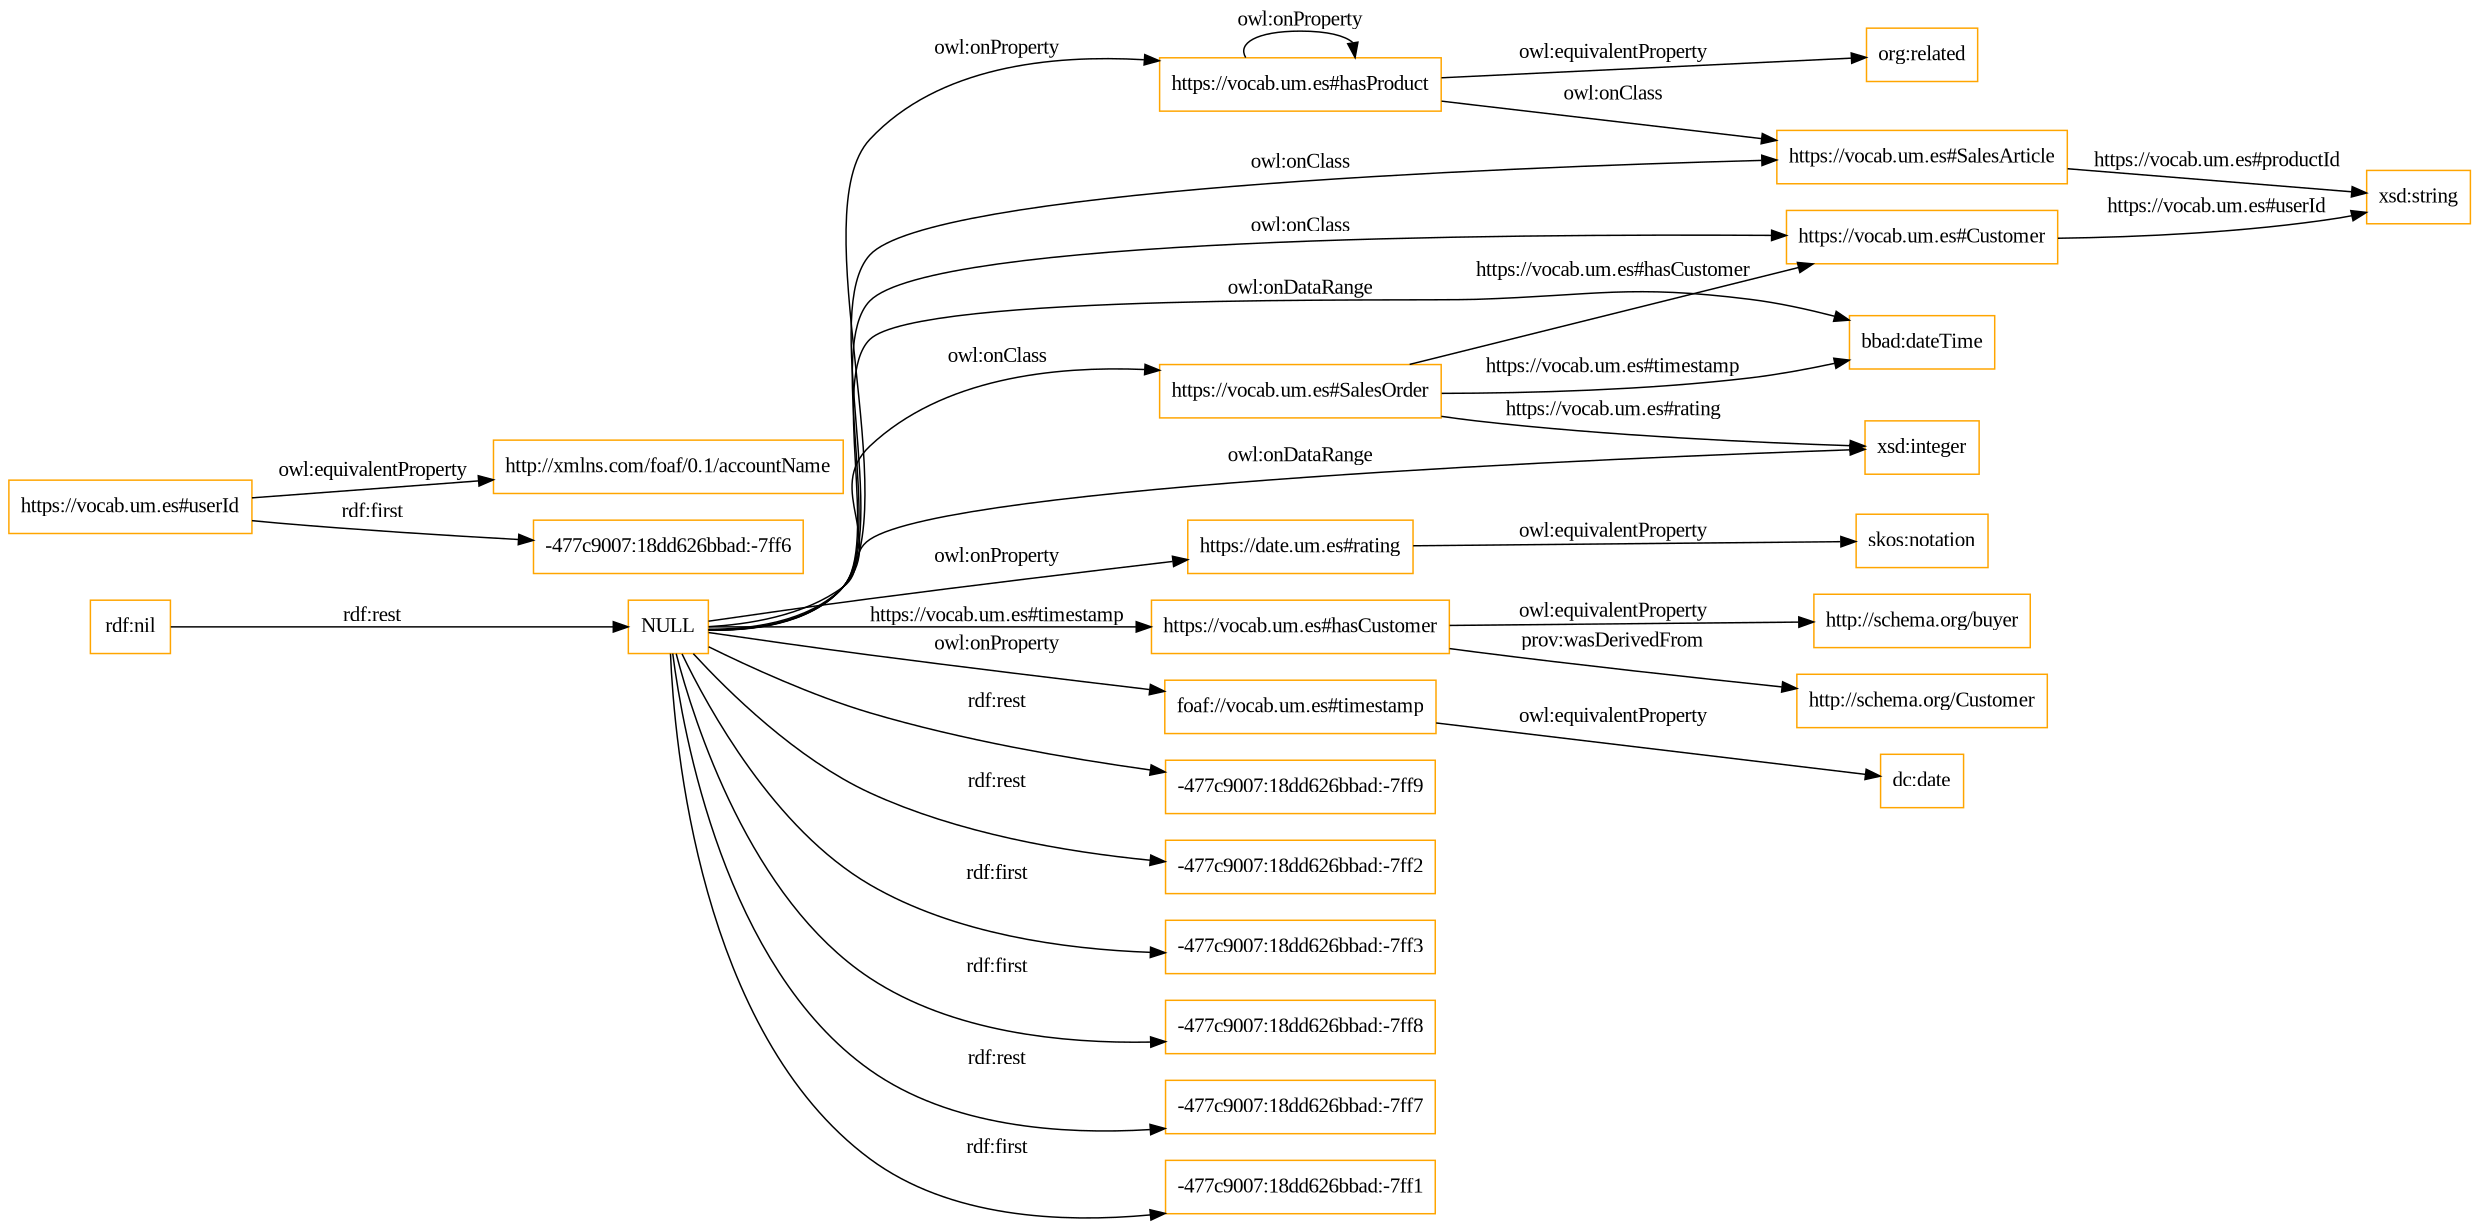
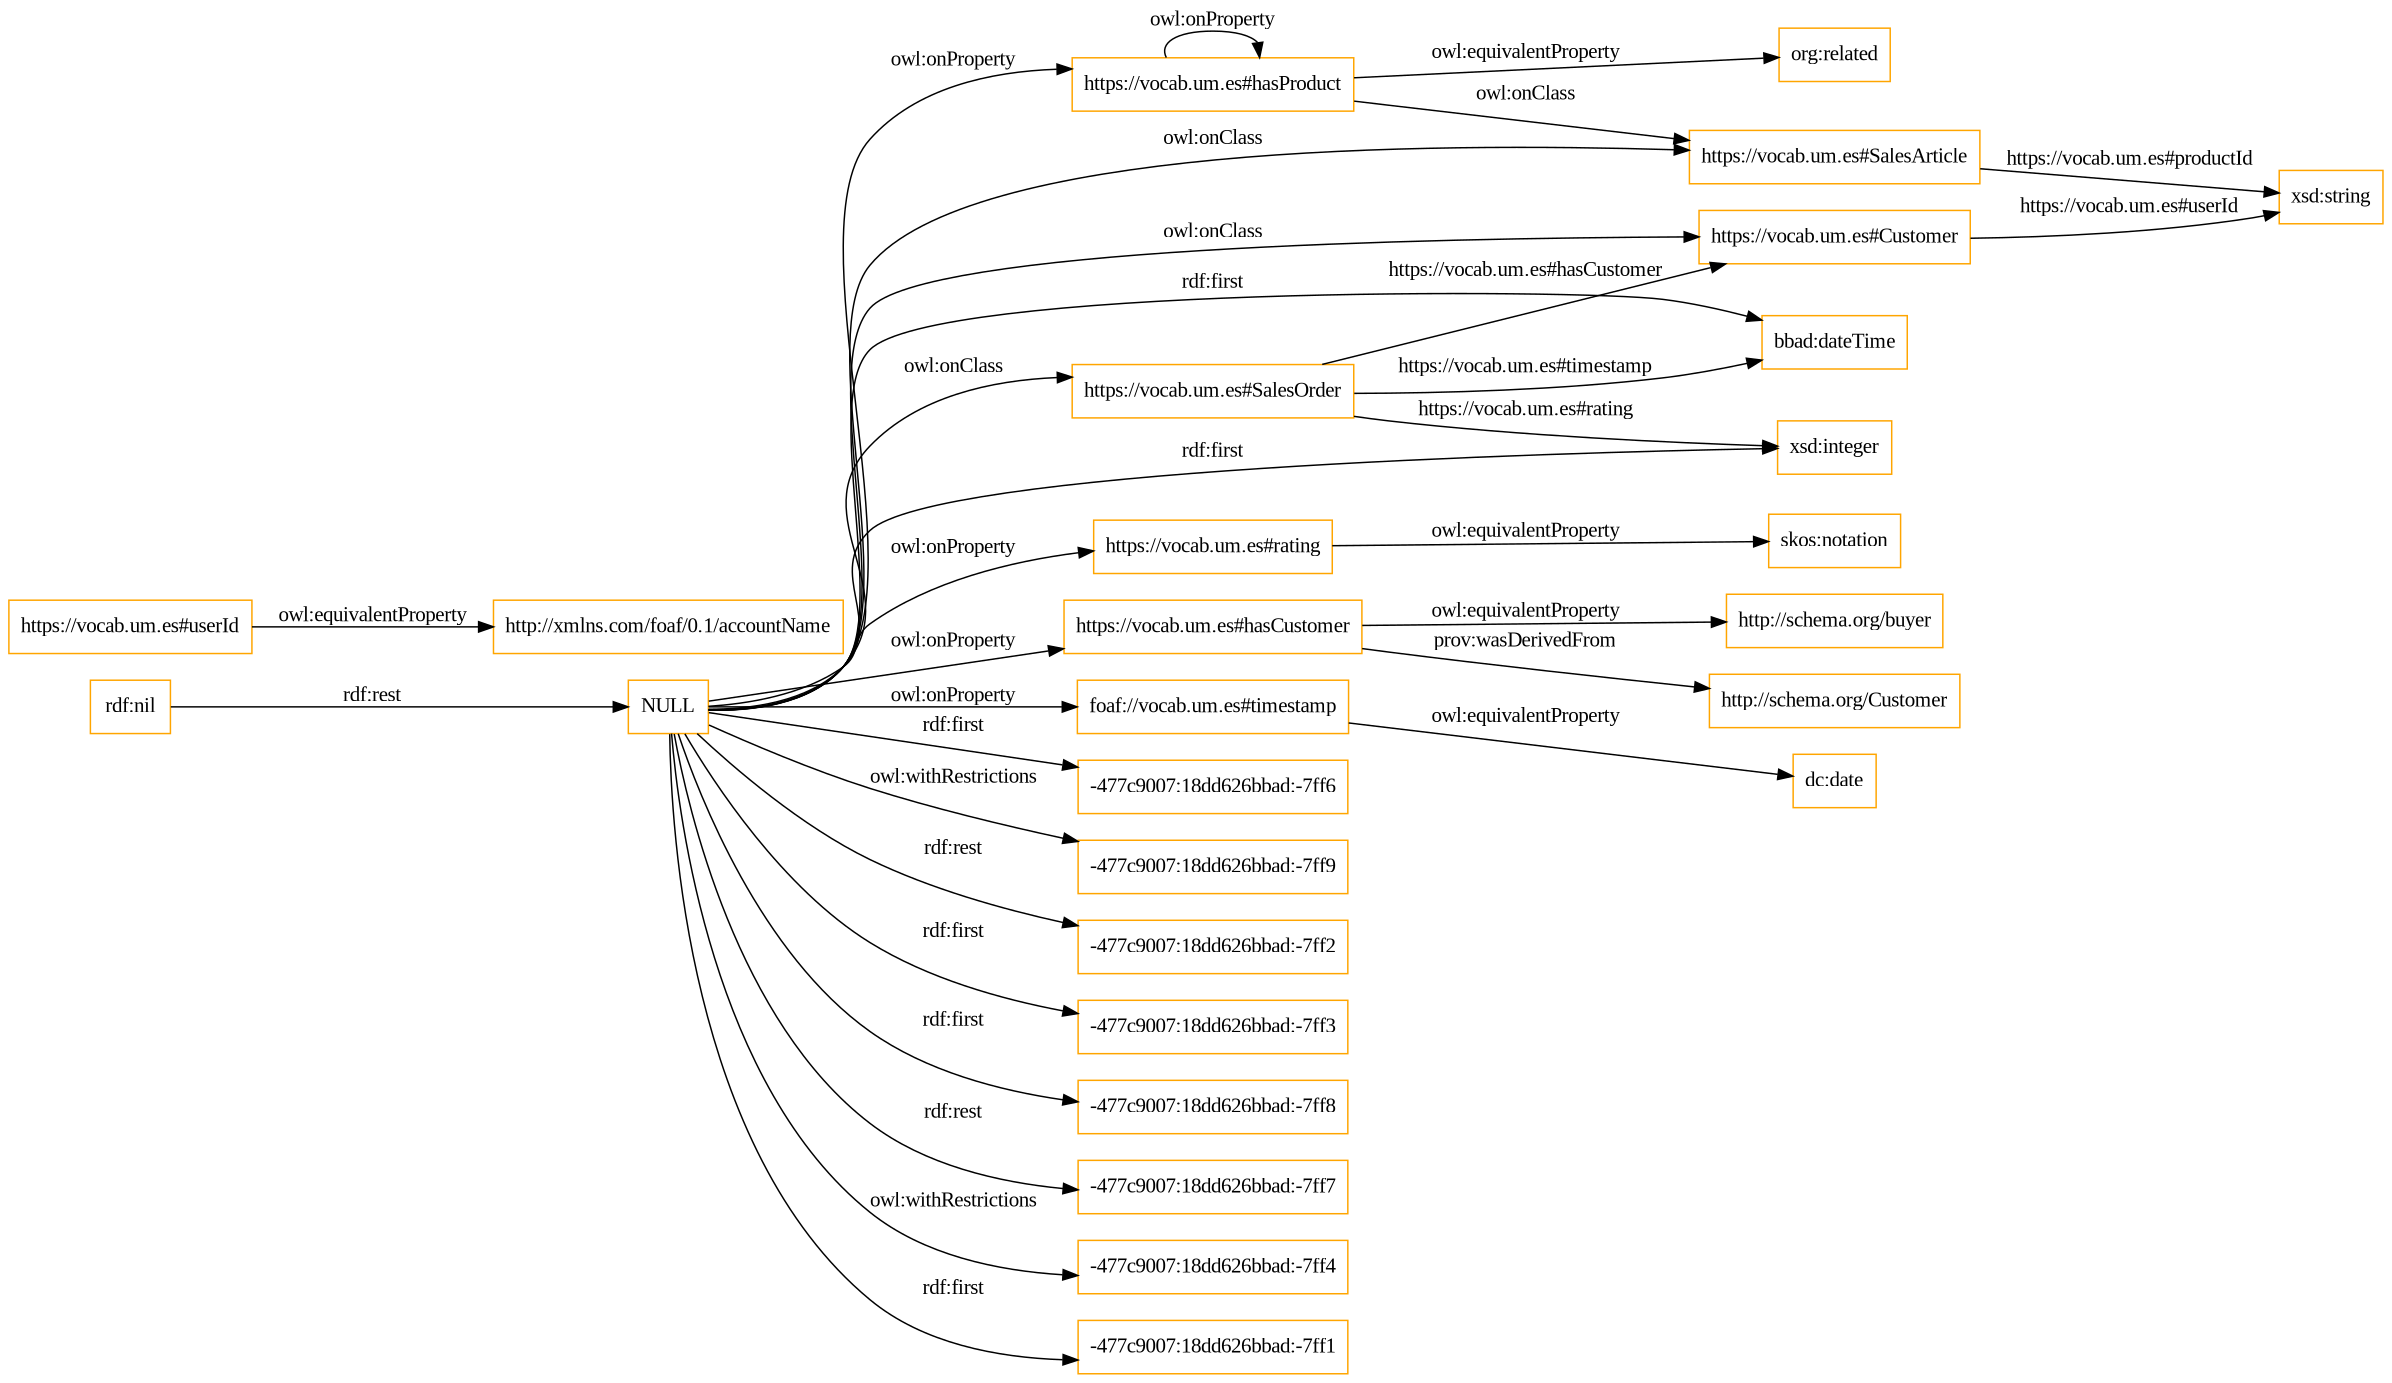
edge "NULL" -> "bbad:dateTime": label "owl:onDataRange" -> "rdf:first"
edge "NULL" -> "xsd:integer": label "owl:onDataRange" -> "rdf:first"
edge "https://vocab.um.es#userId" -> "-477c9007:18dd626bbad:-7ff6": now "NULL" -> "-477c9007:18dd626bbad:-7ff6"
node "https://date.um.es#rating": label "https://date.um.es#rating" -> "https://vocab.um.es#rating"
edge "NULL" -> "https://vocab.um.es#hasCustomer": label "https://vocab.um.es#timestamp" -> "owl:onProperty"
edge "NULL" -> "-477c9007:18dd626bbad:-7ff9": label "rdf:rest" -> "owl:withRestrictions"
node "-477c9007:18dd626bbad:-7ff4": added
